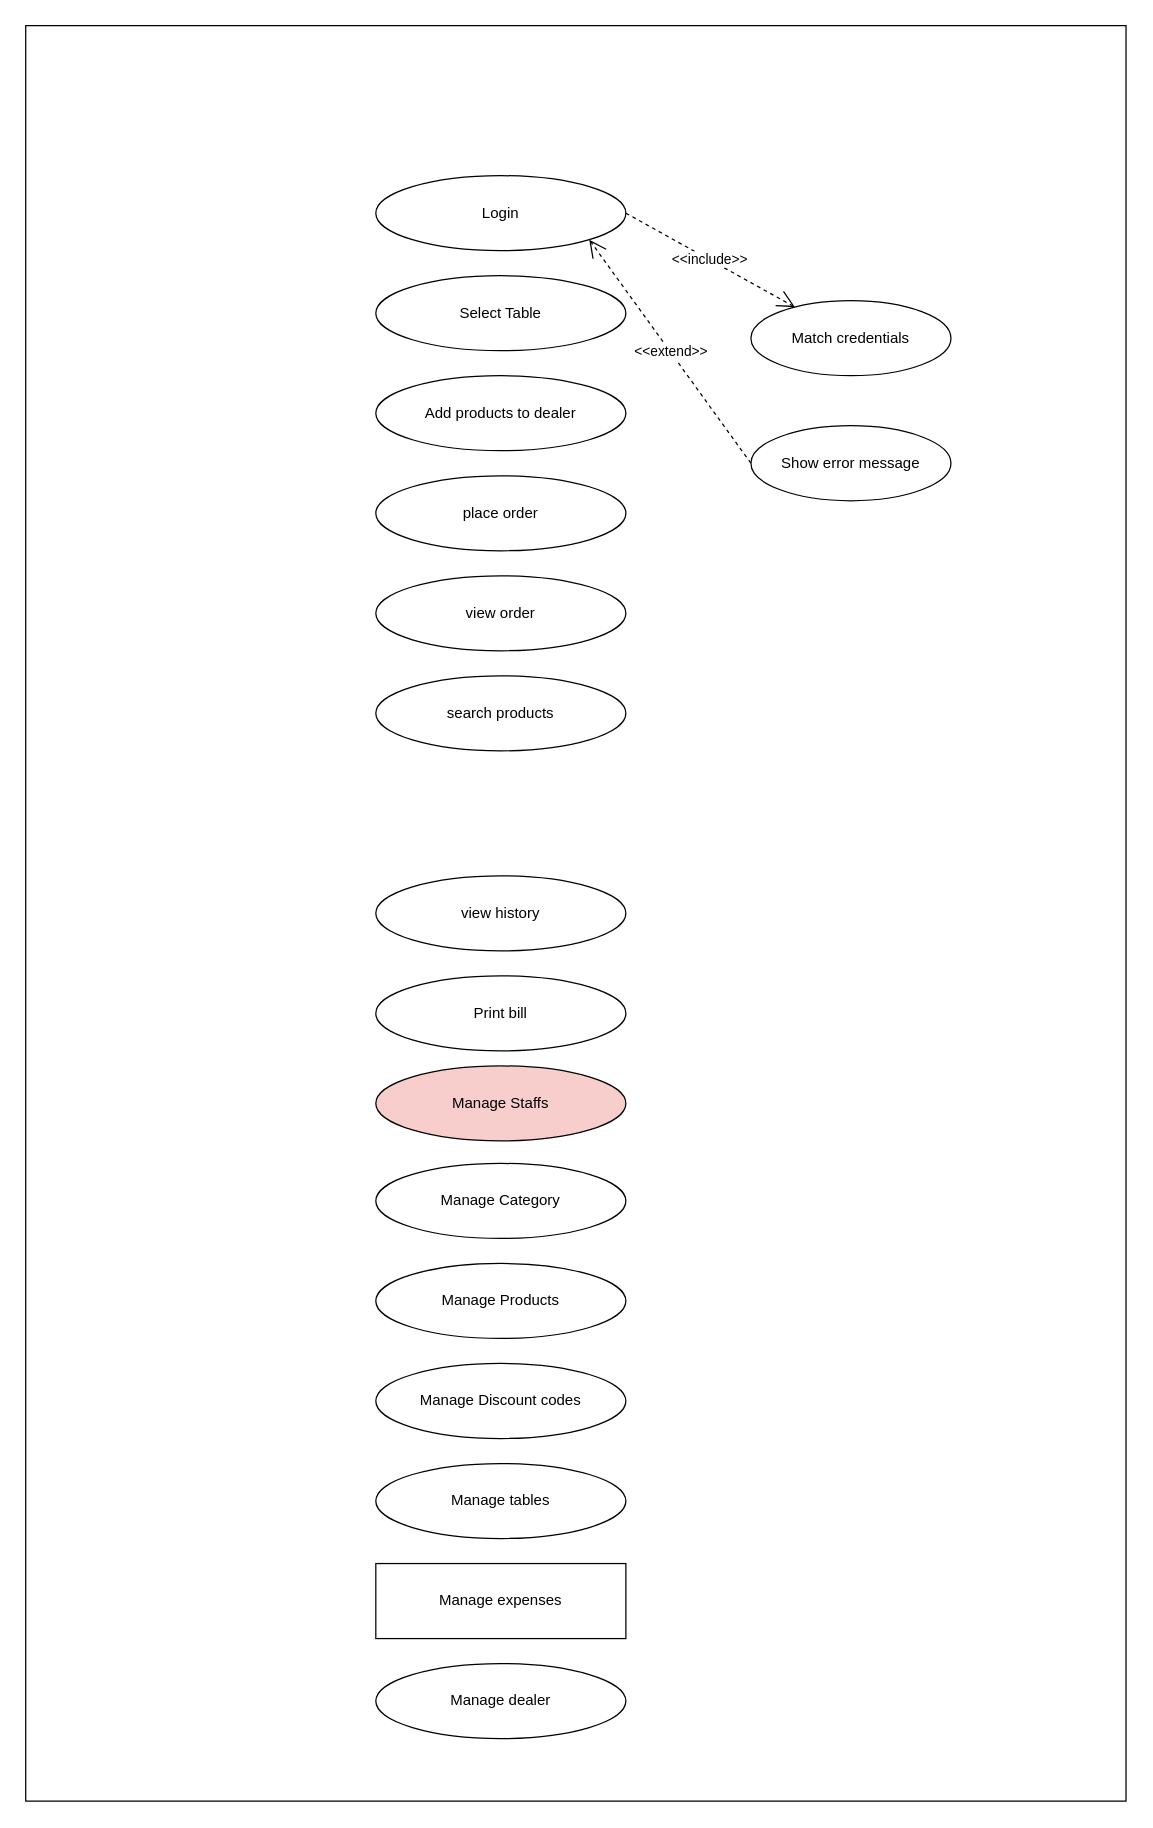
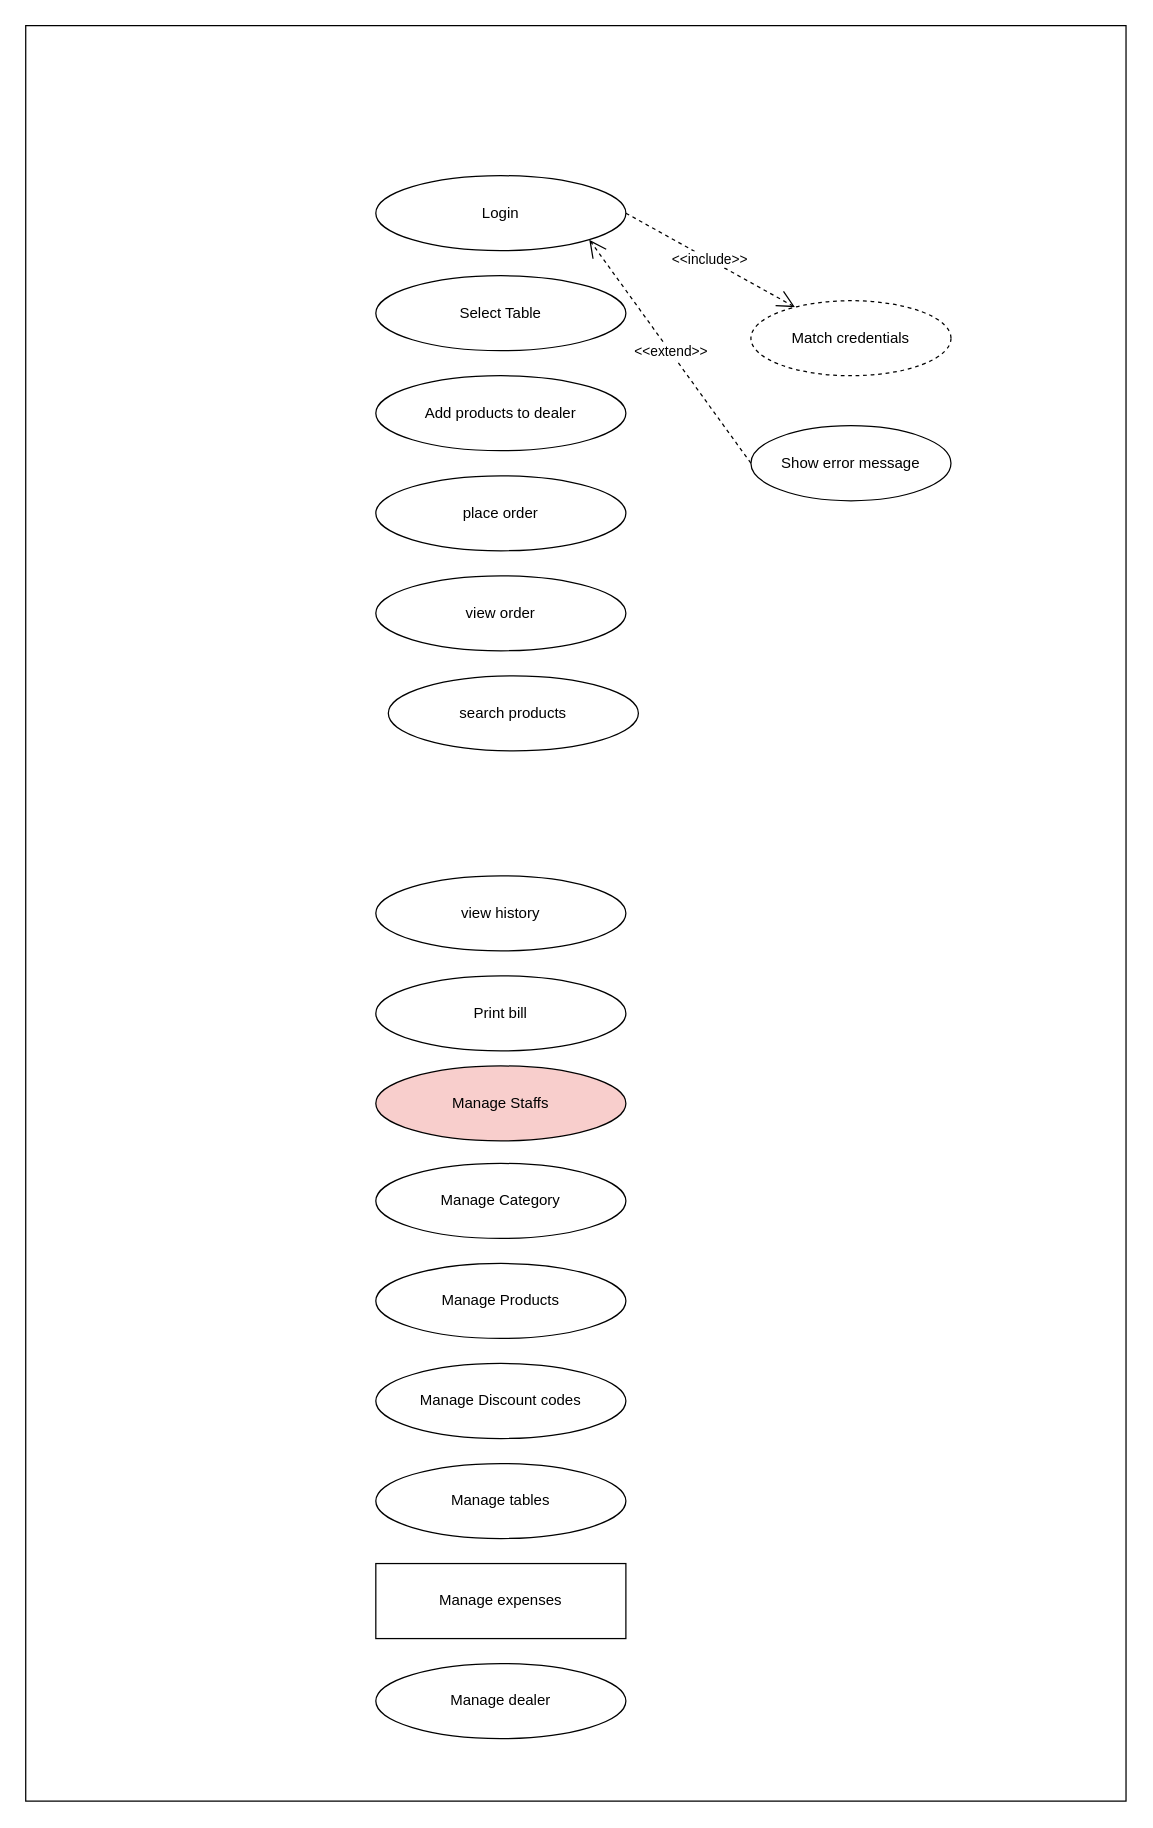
node "Match credentials": style solid -> dashed
node "search products": moved (501, 713) -> (513, 713)
